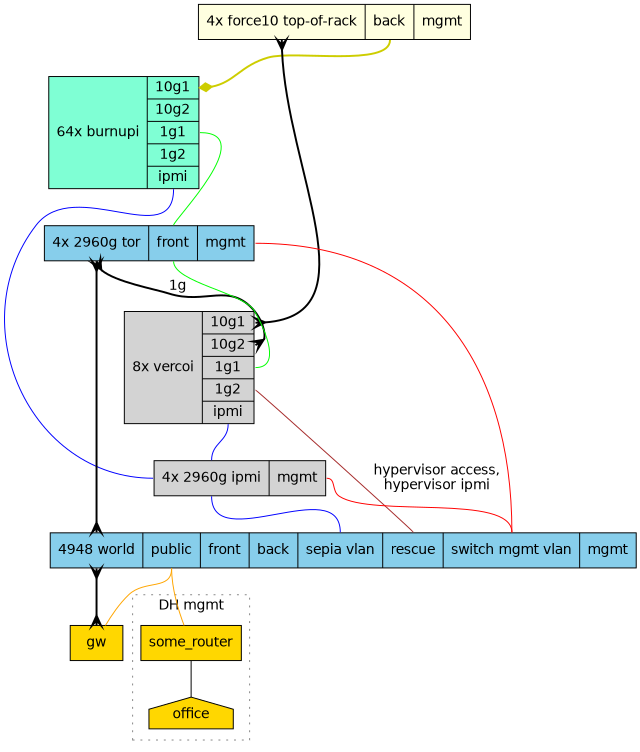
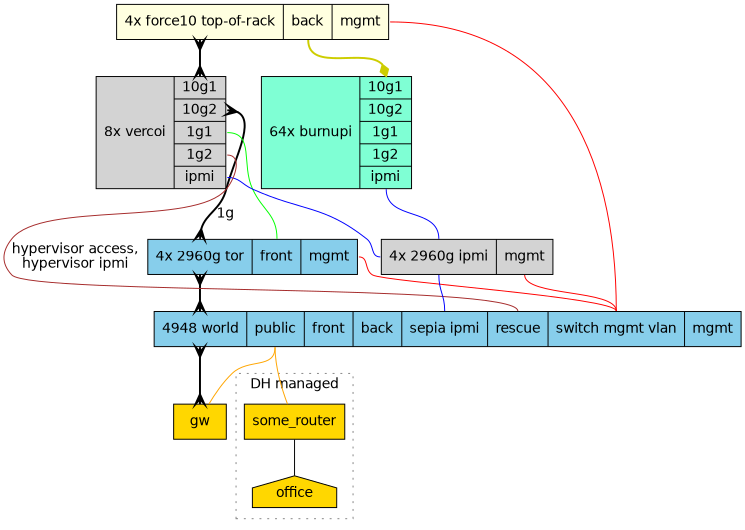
edge "4x force10 top-of-rack" -- "4948 world": added
edge "64x burnupi" -- "4x 2960g tor": removed
node "4948 world": text "sepia vlan" -> "sepia ipmi"
cluster "DH mgmt": label "DH mgmt" -> "DH managed"
